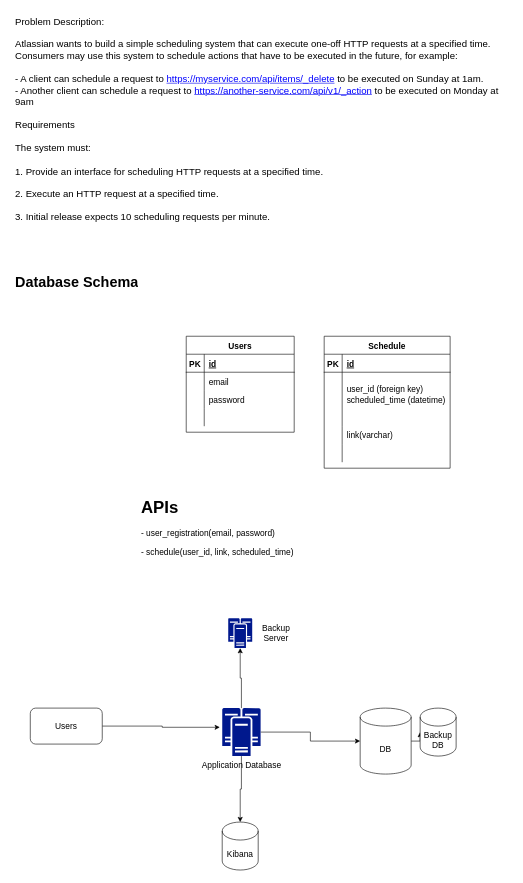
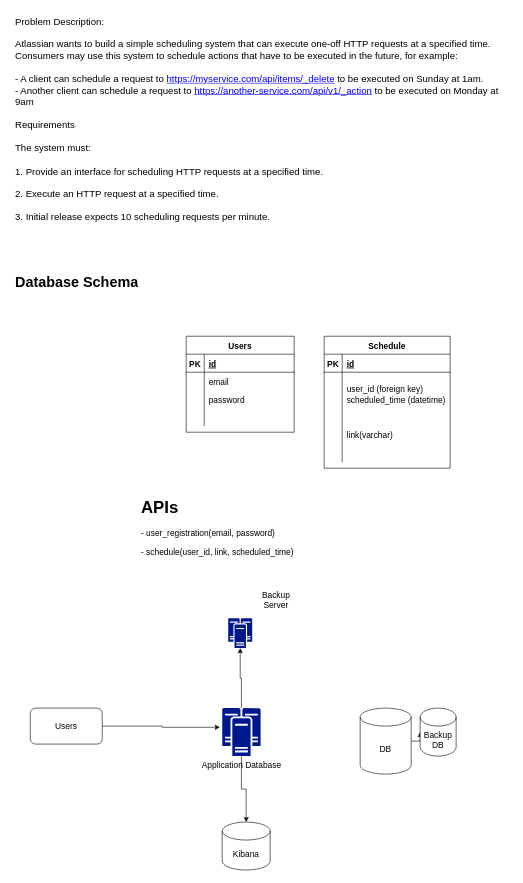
node "Backup Server": moved (276, 633) -> (276, 600)
edge "Application Database" -> "DB": removed
node "Kibana": size 36x48 -> 48x48
